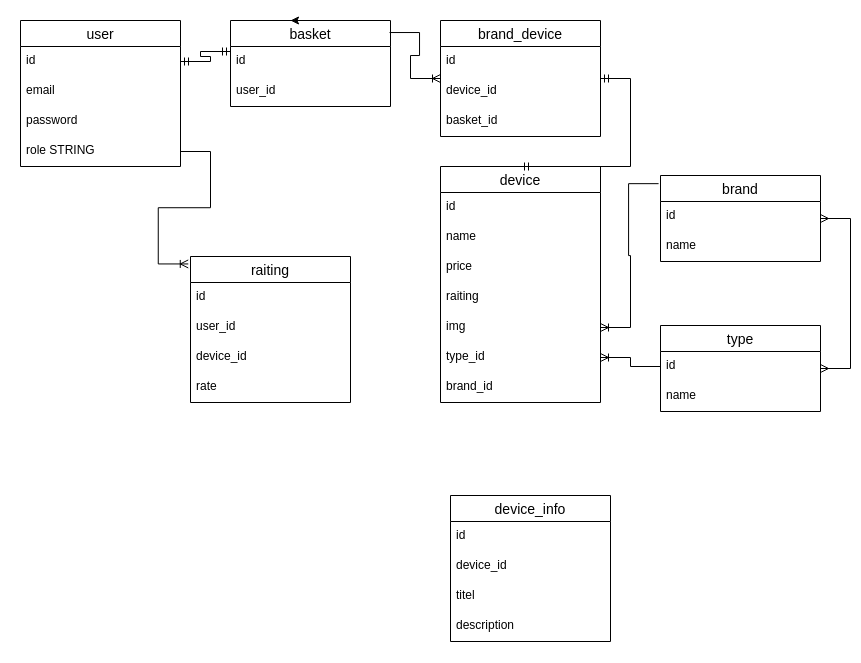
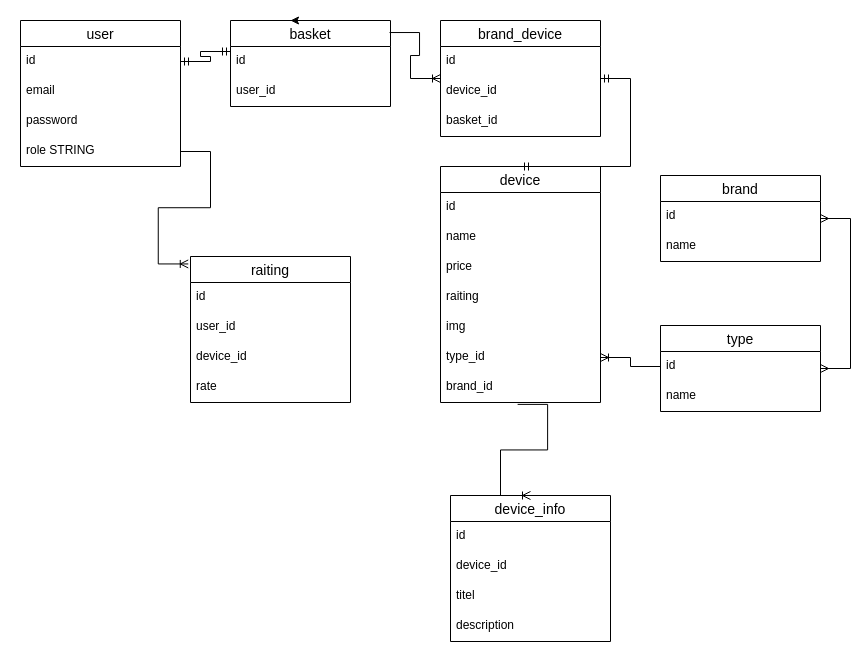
edge "brand" -> "img": removed
edge "brand_id" -> "device_info": added
